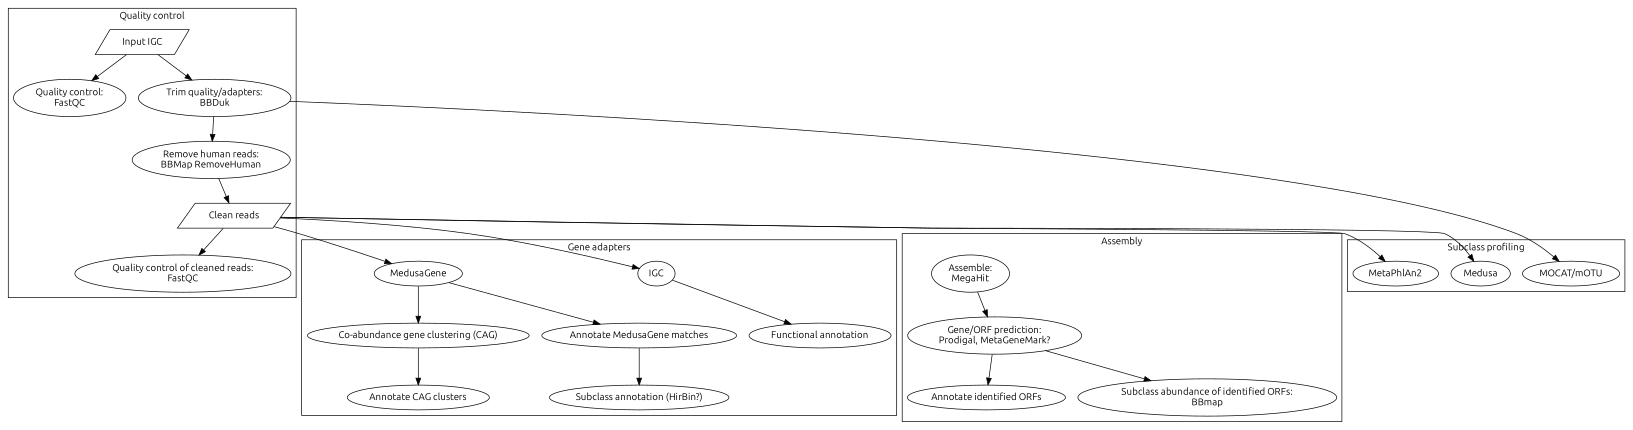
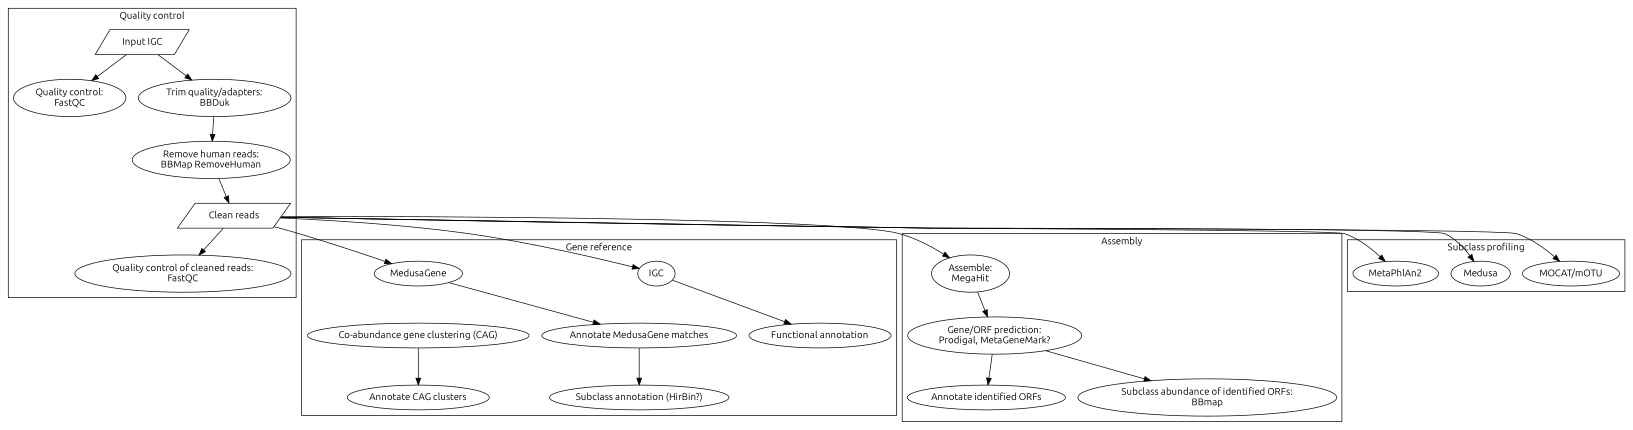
edge "Trim quality/adapters: BBDuk" -> "MOCAT/mOTU": now "Clean reads" -> "MOCAT/mOTU"
edge "Clean reads" -> "Assemble: MegaHit": added
cluster "Gene adapters": label "Gene adapters" -> "Gene reference"
edge "MedusaGene" -> "Co-abundance gene clustering (CAG)": removed
